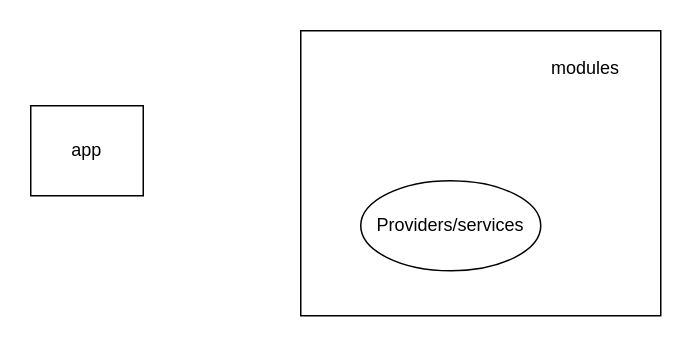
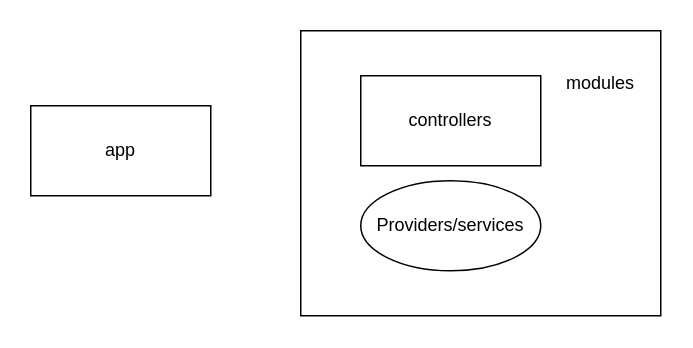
node "modules": moved (586, 68) -> (601, 83)
node "controllers": added
node "app": size 113x90 -> 180x90
